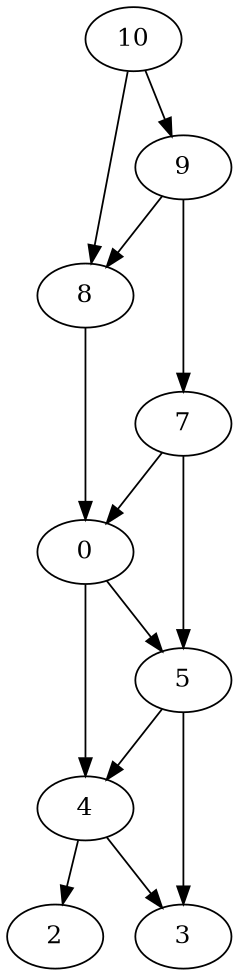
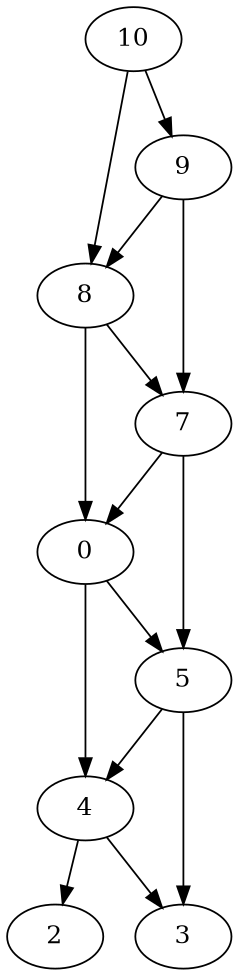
edge "8" -> "7": added
